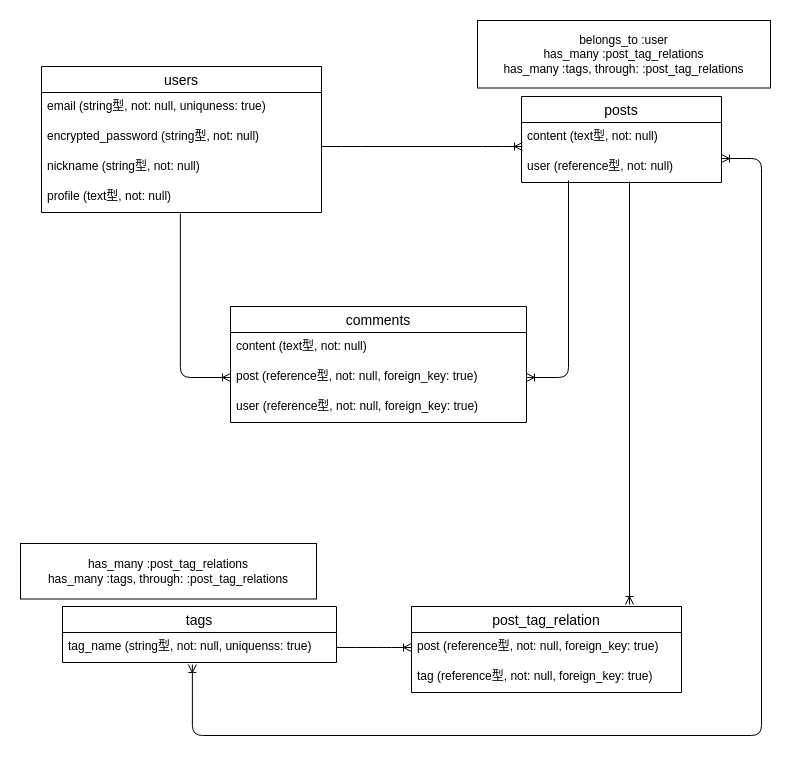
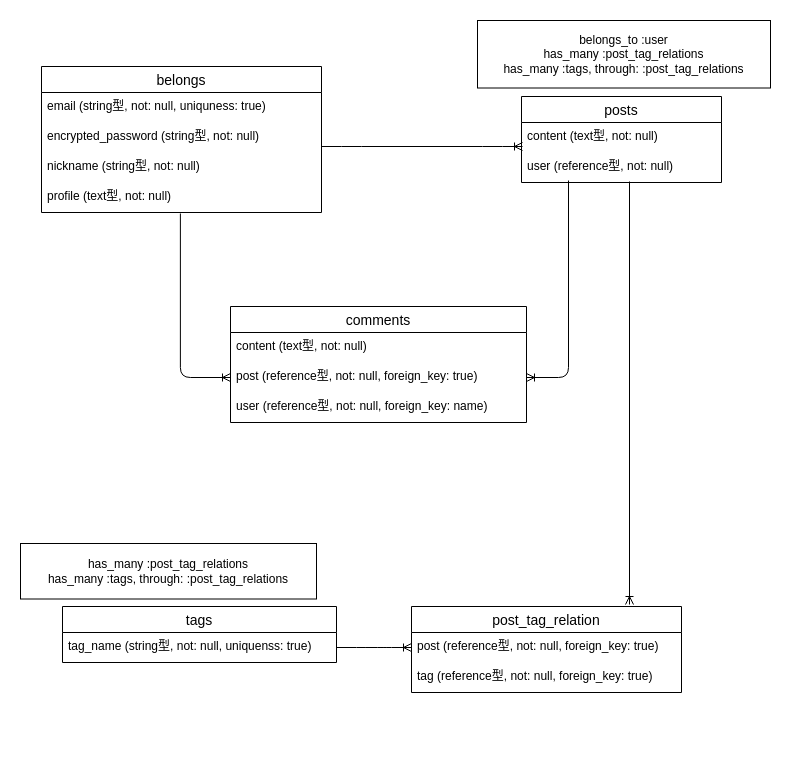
node "users": label "users" -> "belongs"
node "user (reference型, not: null, foreign_key: true)": label "user (reference型, not: null, foreign_key: true)" -> "user (reference型, not: null, foreign_key: name)"
edge "user (reference型, not: null)" -- "tag_name (string型, not: null, uniquenss: true)": removed
